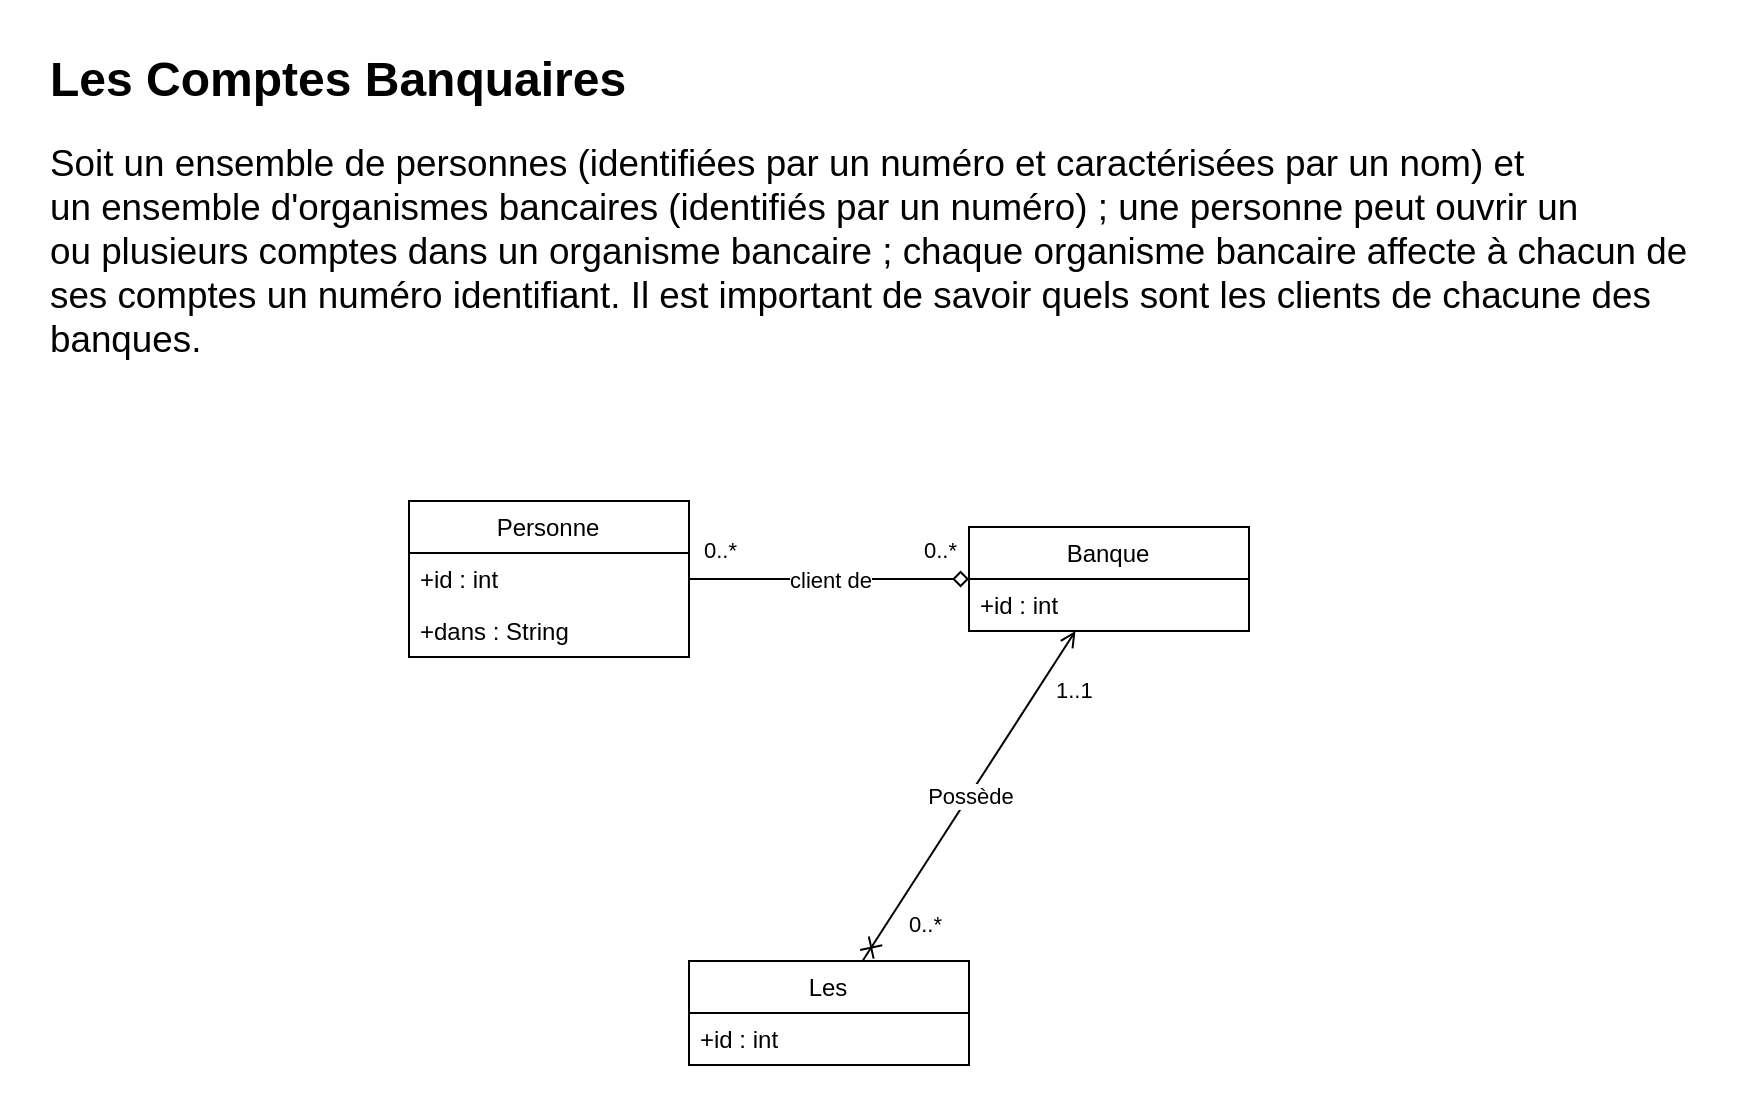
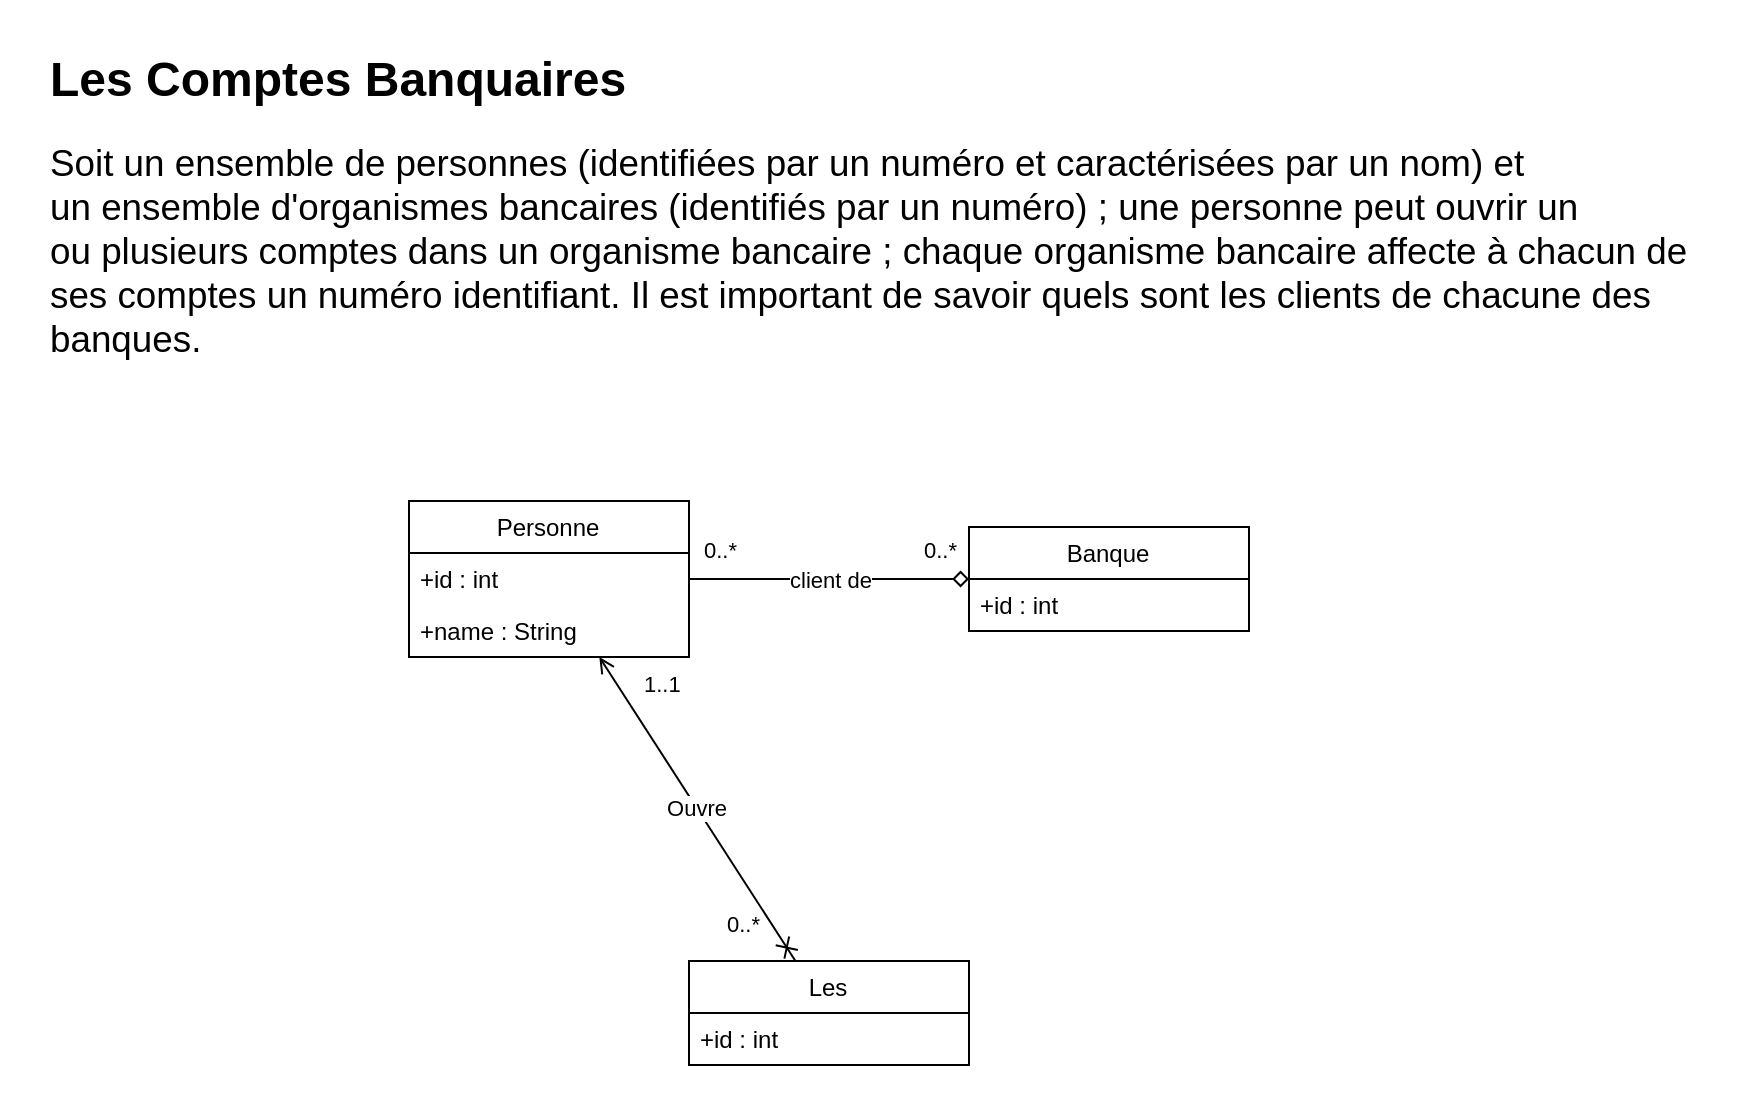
node "+dans : String": label "+dans : String" -> "+name : String"
edge "Banque" -- "Les": removed, labels "1..1", "Possède", "0..*"
edge "Personne" -- "Les": added, labels "1..1", "Ouvre", "0..*"
